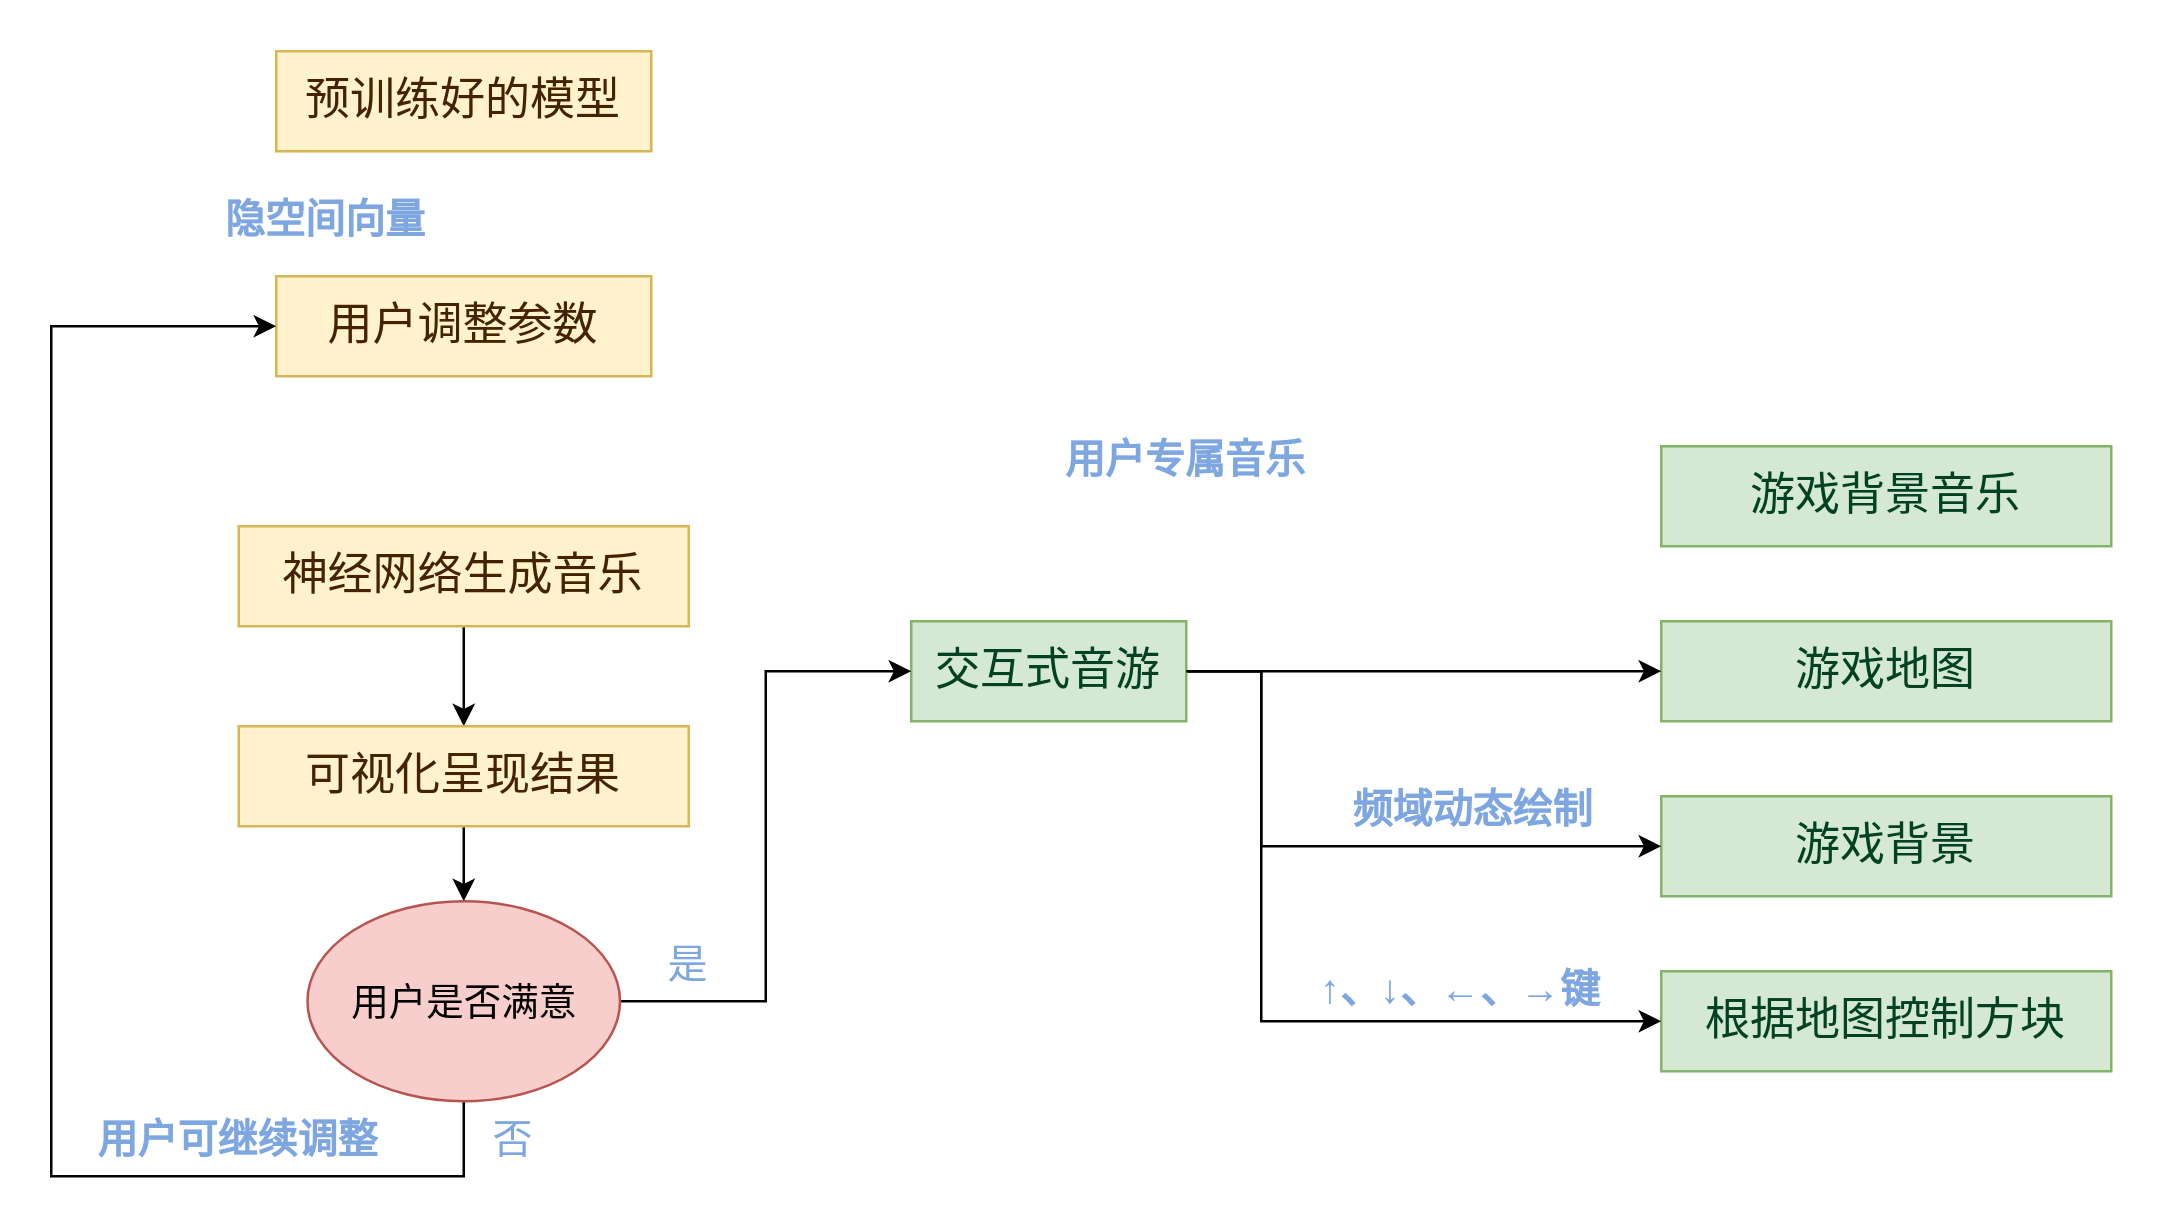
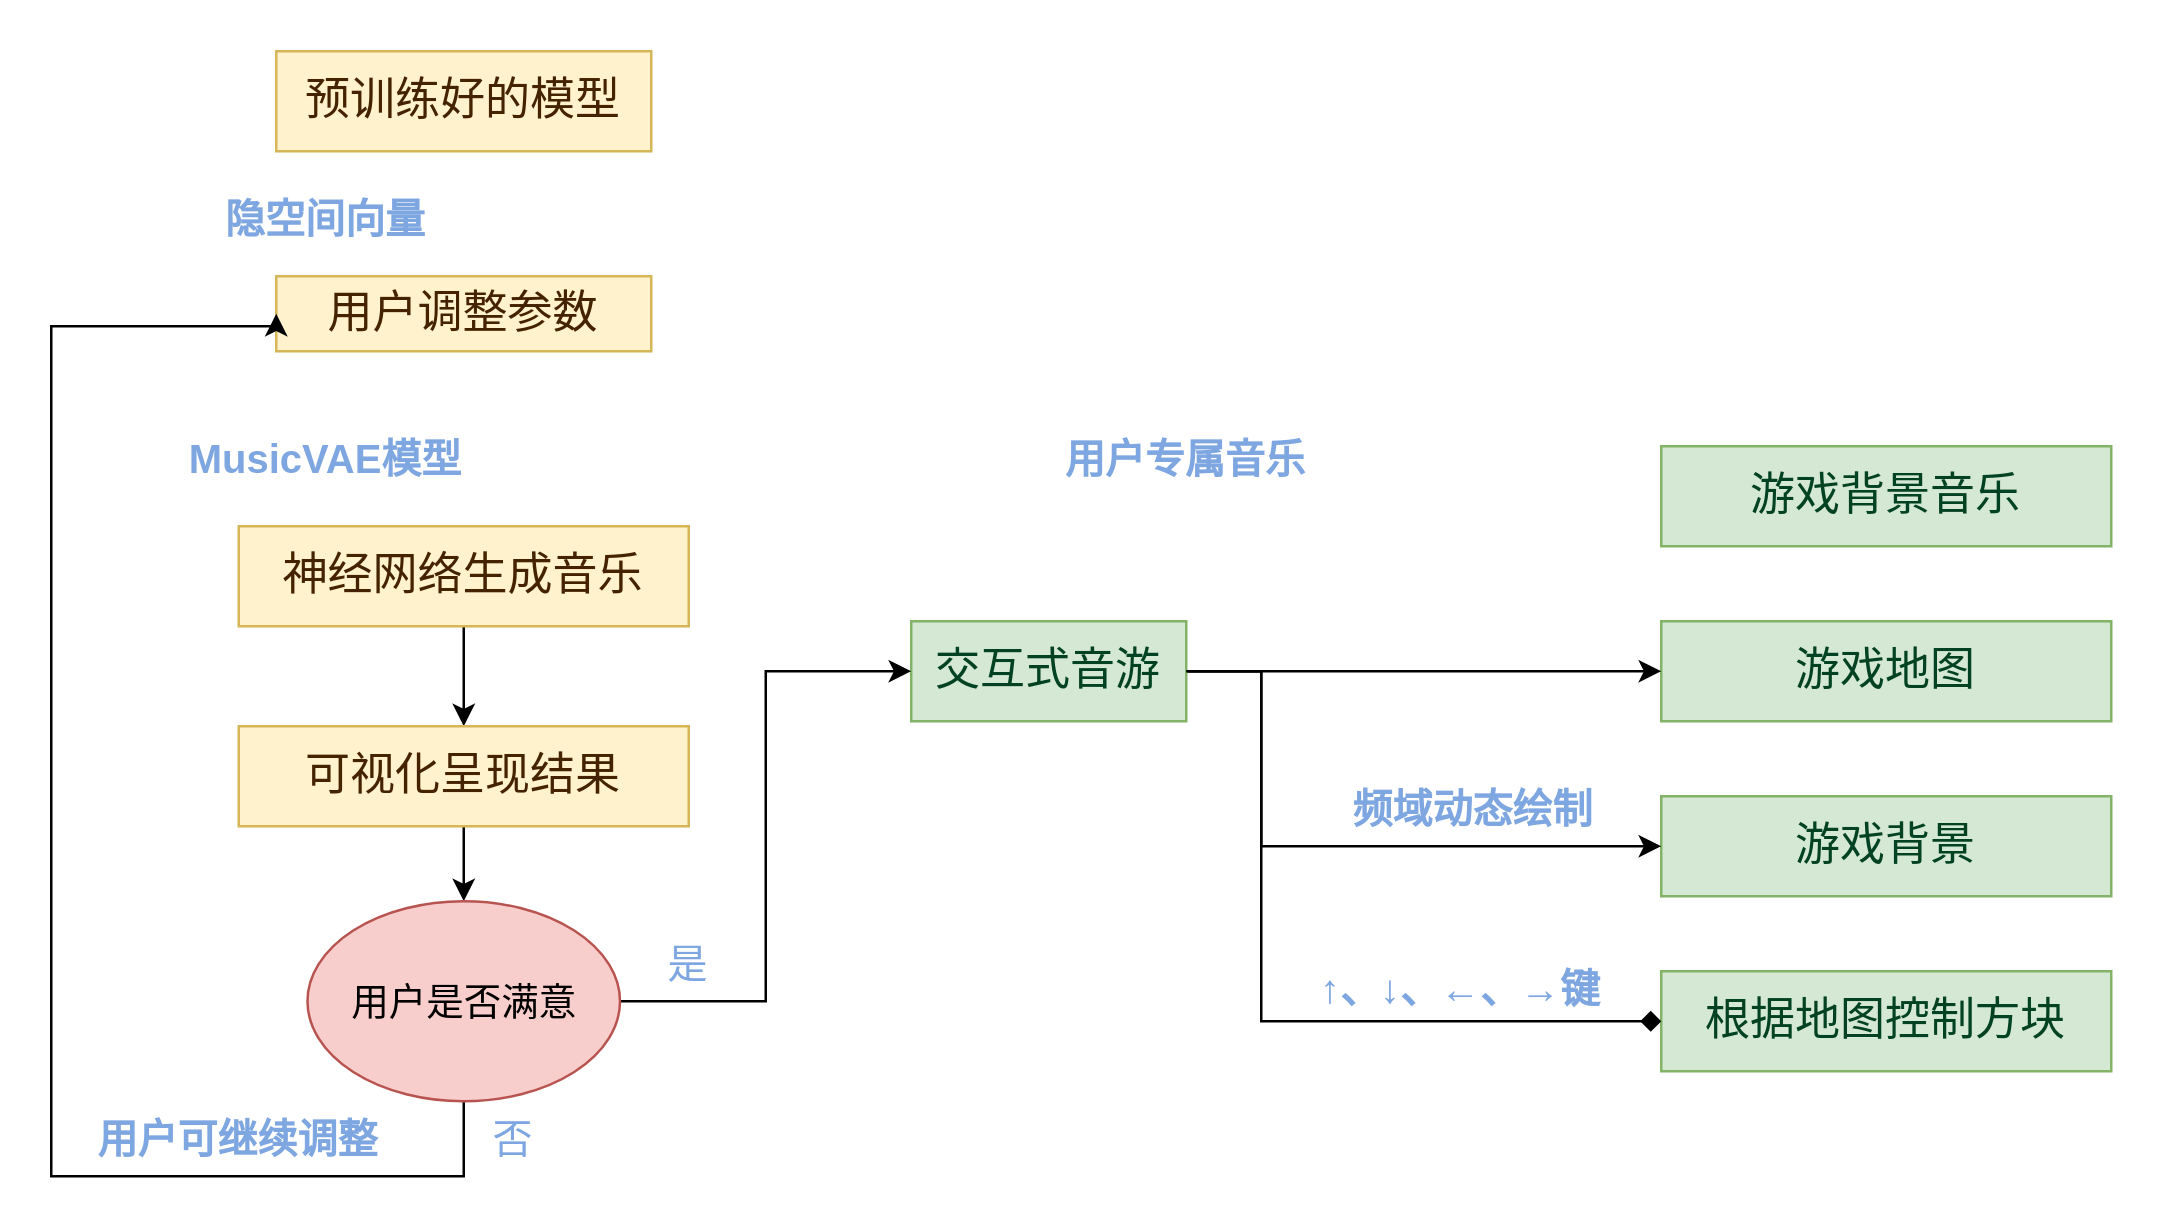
node "用户调整参数": size 375x100 -> 375x75
node "MusicVAE模型": added
edge "交互式音游" -> "根据地图控制方块": arrowhead classic -> diamond
